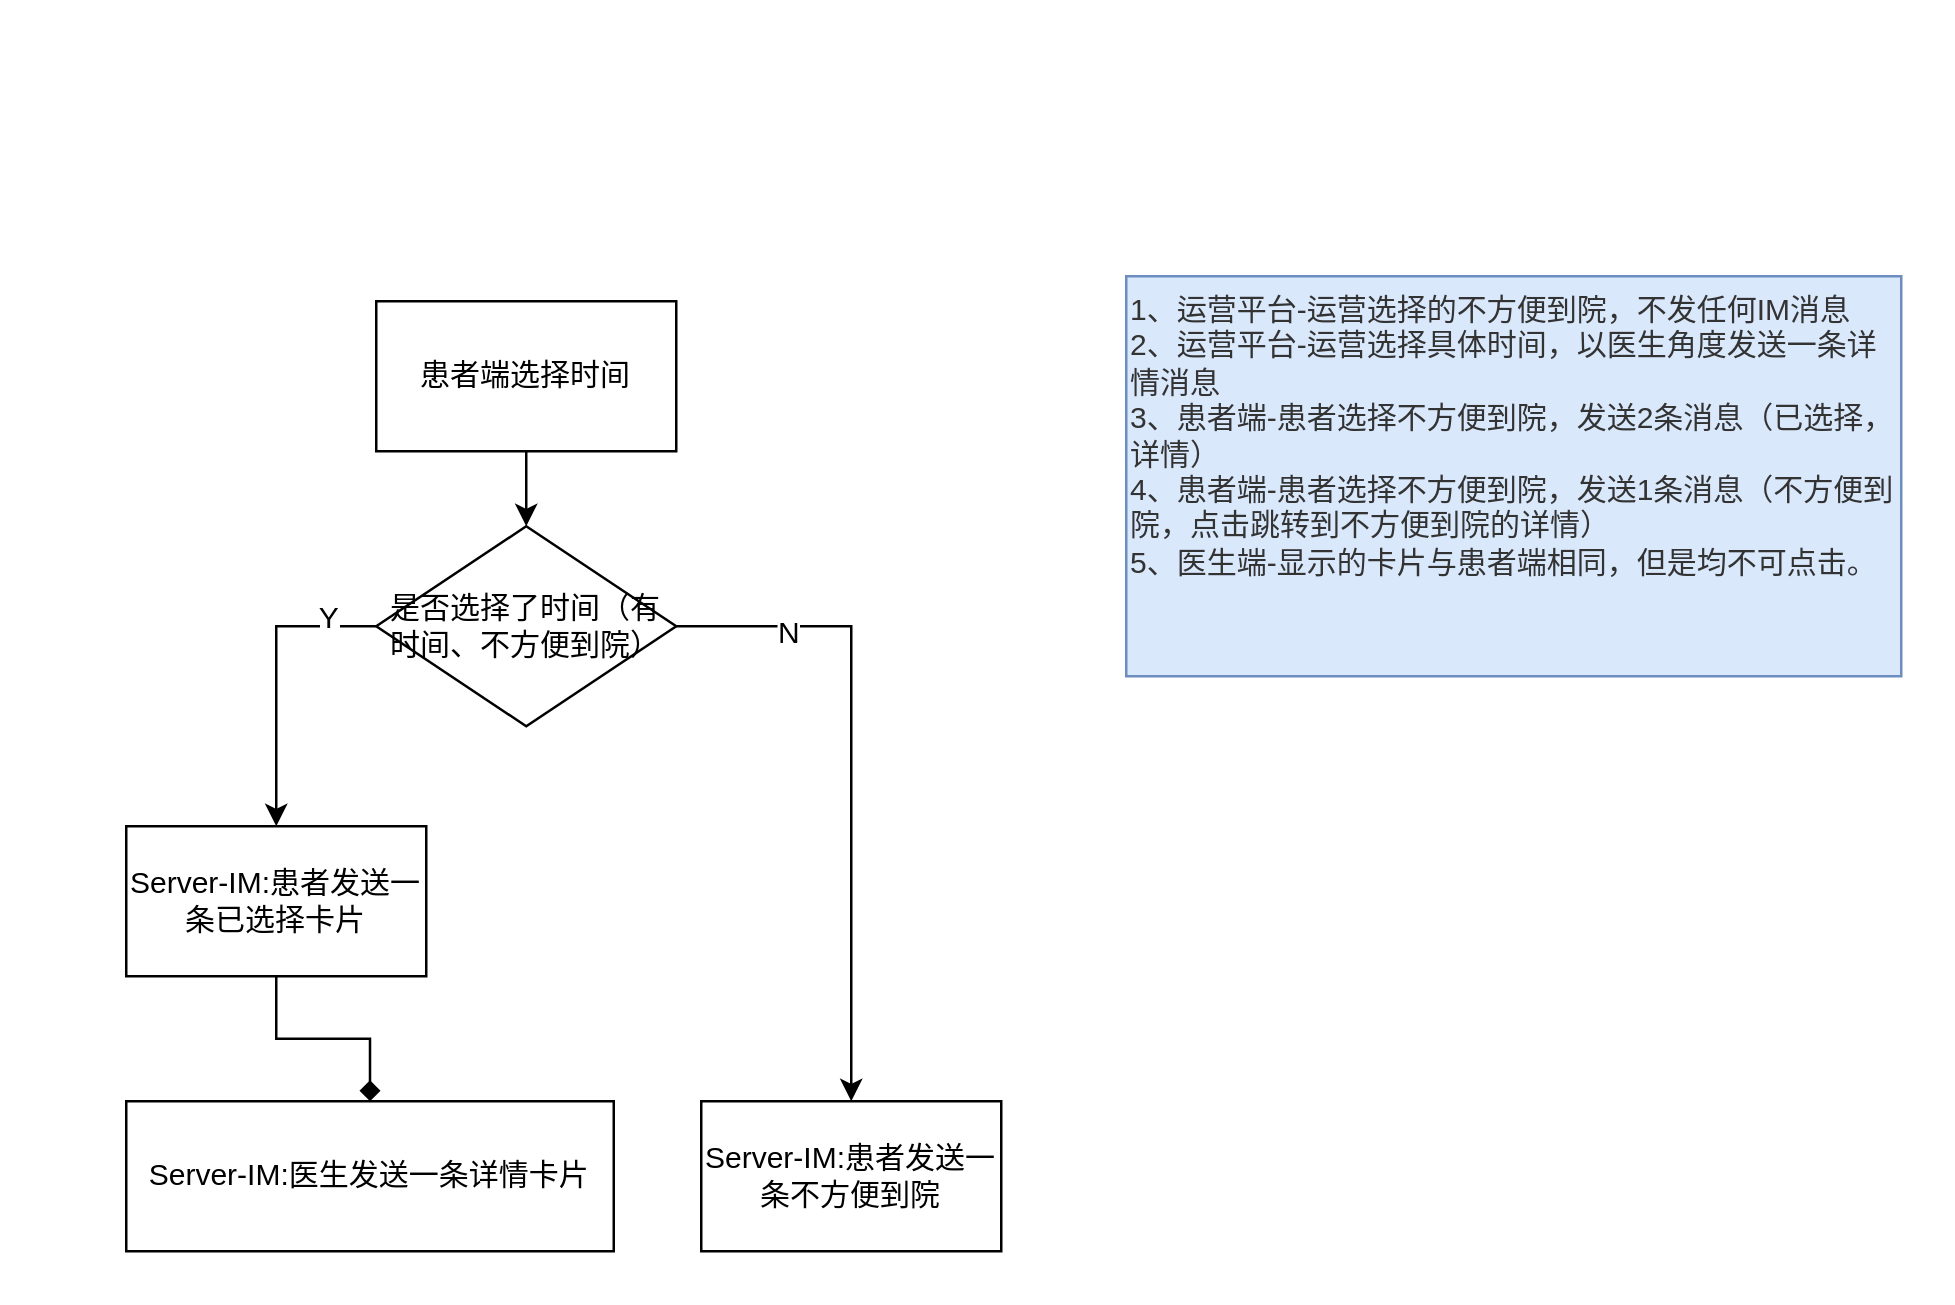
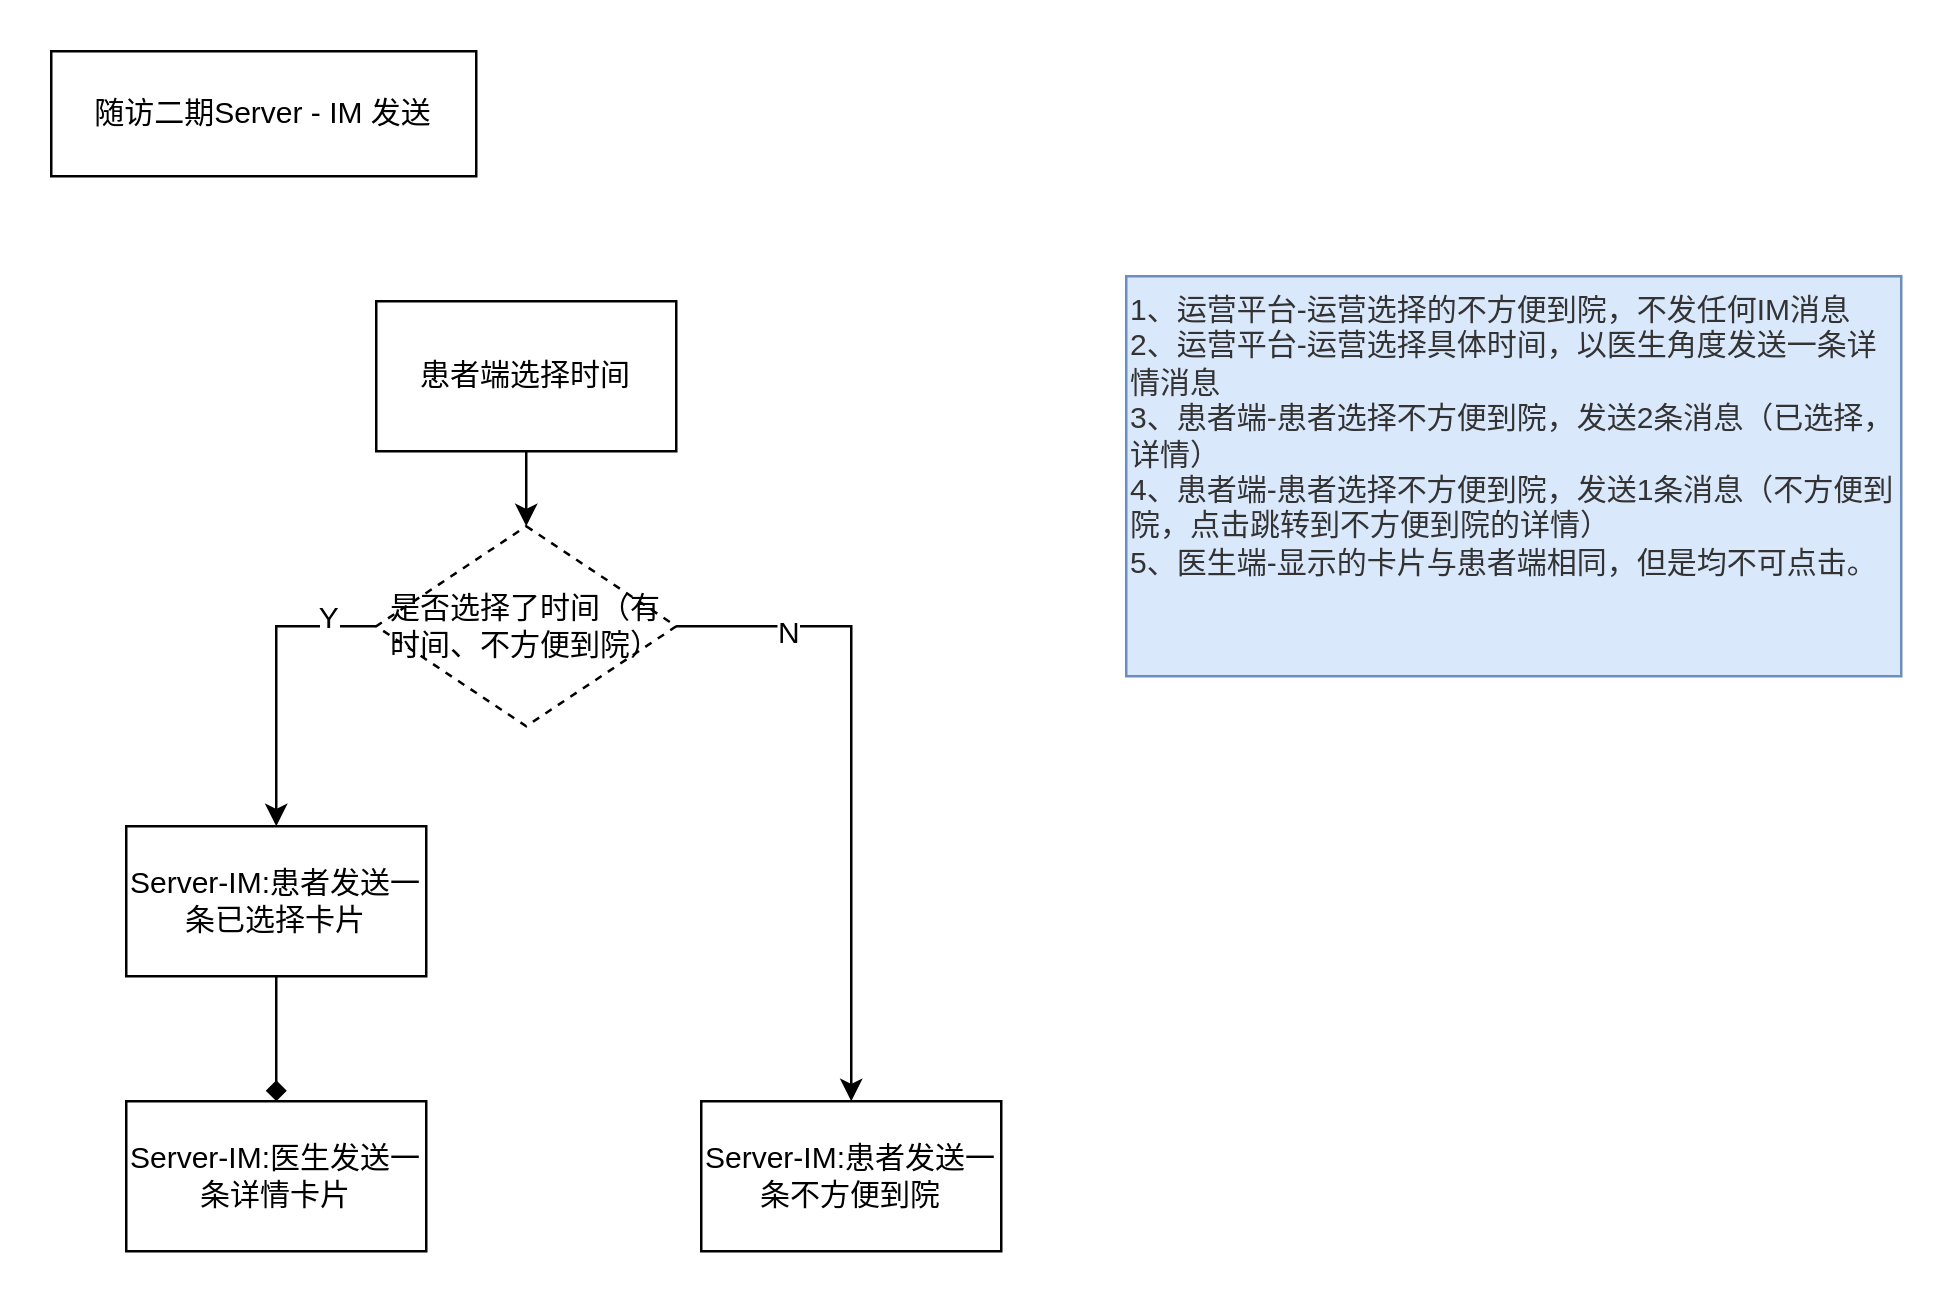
node "随访二期Server - IM 发送": added
node "是否选择了时间（有时间、不方便到院）": style solid -> dashed
node "Server-IM:医生发送一条详情卡片": size 488x150 -> 300x150
